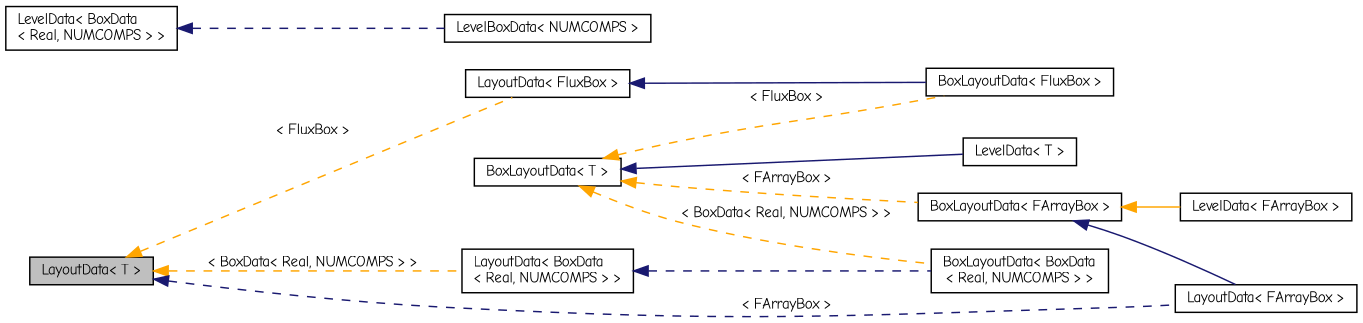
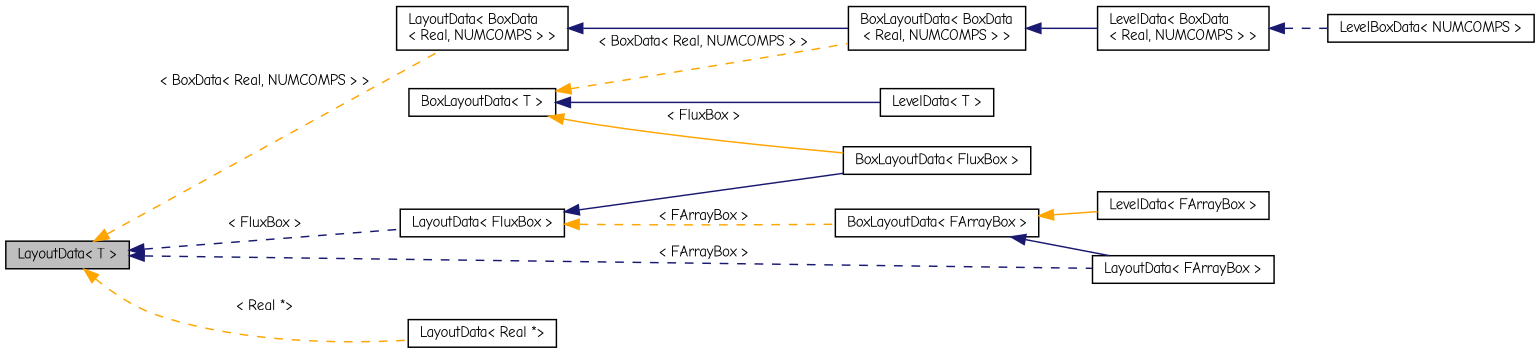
edge "LevelData< BoxData < Real, NUMCOMPS > >" -> "BoxLayoutData< BoxData < Real, NUMCOMPS > >": added
edge "BoxLayoutData< FluxBox >" -> "BoxLayoutData< T >": style dashed -> solid
edge "LayoutData< FluxBox >" -> "LayoutData< T >": color orange -> midnightblue
edge "BoxLayoutData< FArrayBox >" -> "BoxLayoutData< T >": now "BoxLayoutData< FArrayBox >" -> "LayoutData< FluxBox >"
edge "BoxLayoutData< BoxData < Real, NUMCOMPS > >" -> "LayoutData< BoxData < Real, NUMCOMPS > >": style dashed -> solid
node "LayoutData< Real *>": added
